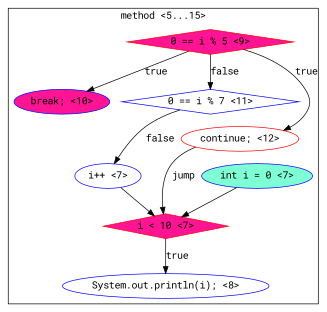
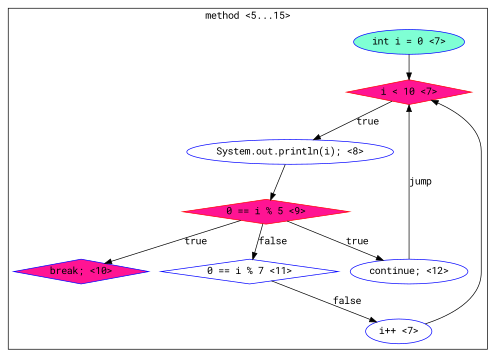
node "break; <10>": shape ellipse -> diamond
node "continue; <12>": color red -> blue
edge "System.out.println(i); <8>" -> "0 == i % 5 <9>": added
